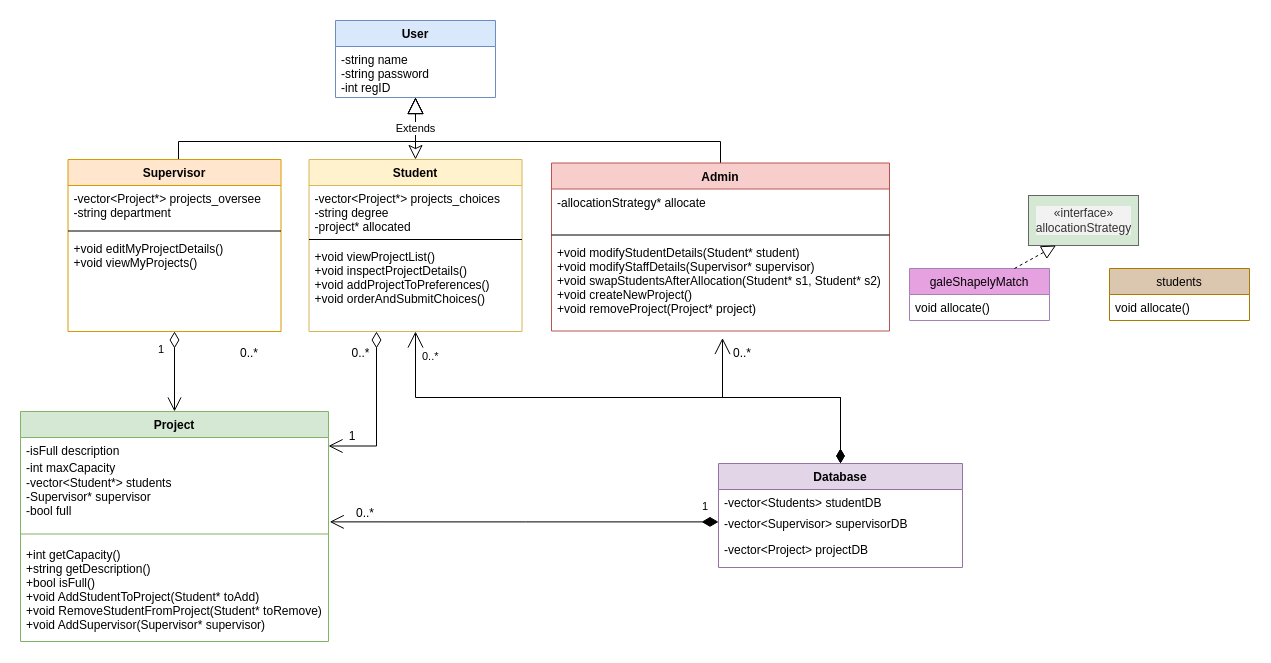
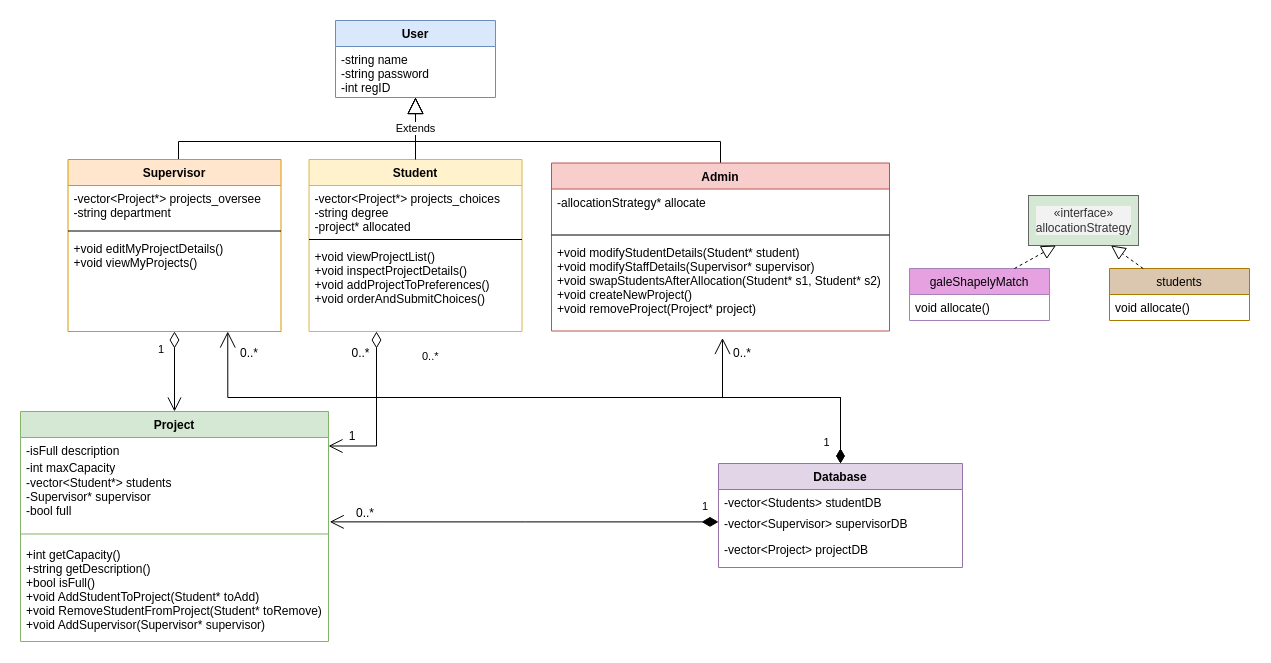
edge "User" -- "Student": arrowhead classic -> none
edge "students" -> "«interface» allocationStrategy": added
edge "Student" -- "Database": removed
edge "Supervisor" -- "Database": added, label "1"
